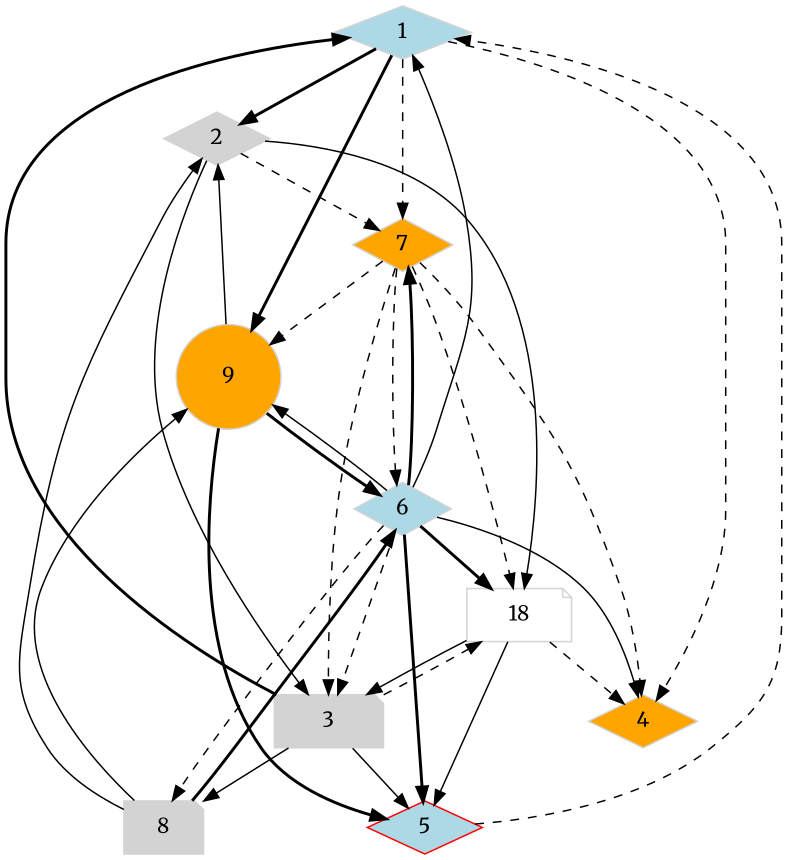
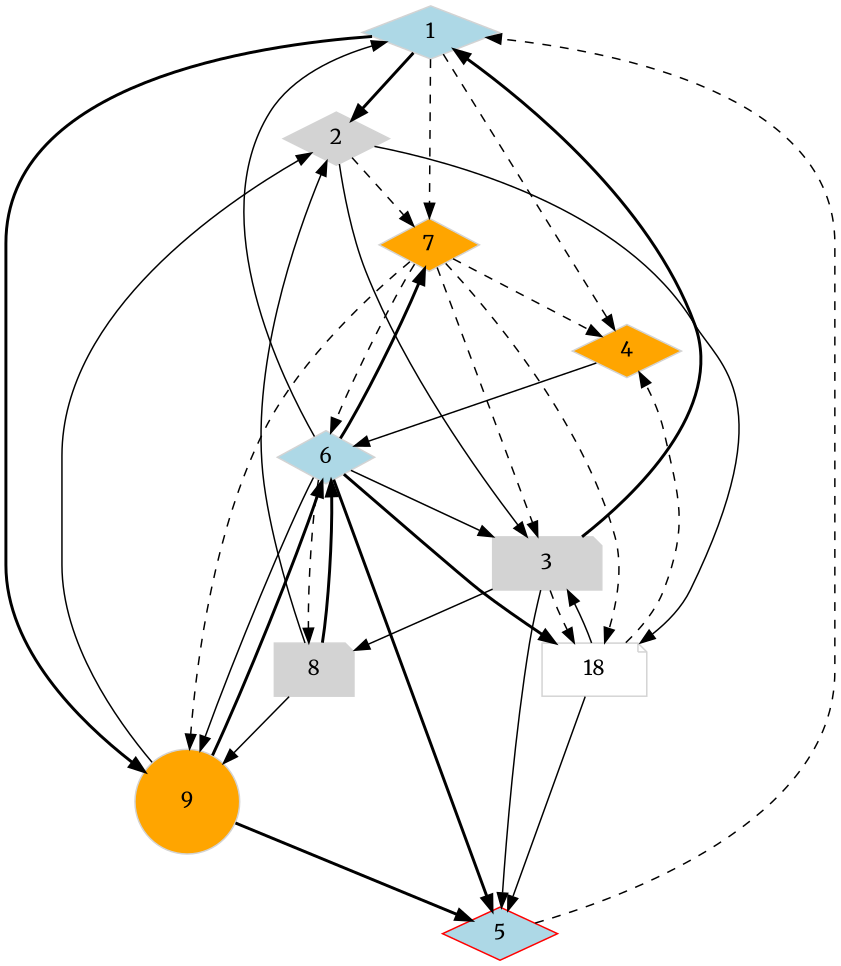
edge "6" -> "4": reversed
edge "6" -> "3": style dashed -> solid
